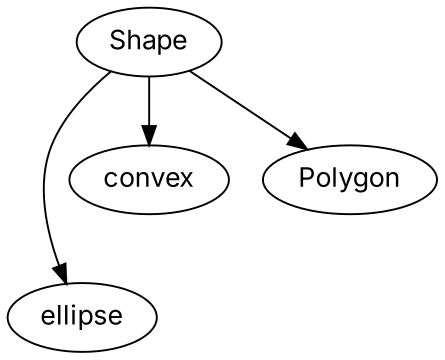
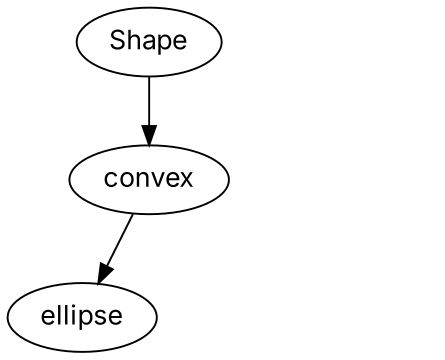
edge "Shape" -> "ellipse": now "convex" -> "ellipse"
node "Polygon": removed
